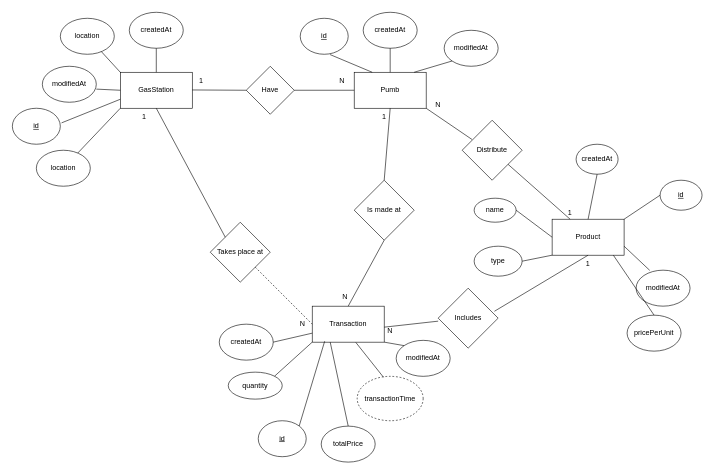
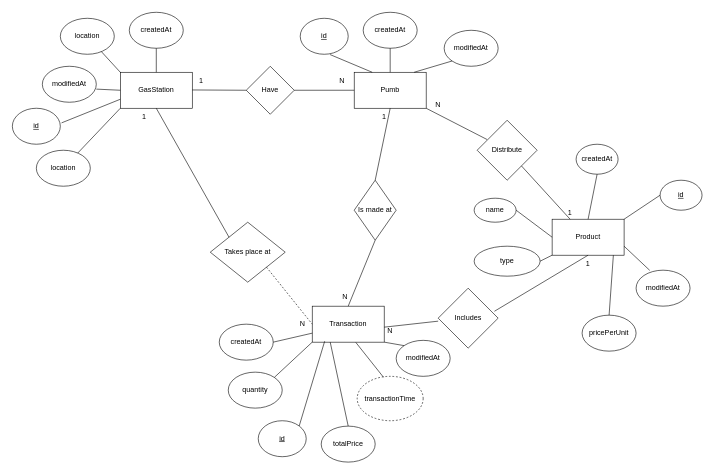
node "Distribute": moved (492, 150) -> (507, 150)
node "Is made at": size 60x60 -> 42x60
node "Takes place at": size 60x60 -> 75x60
node "type": size 48x30 -> 66x30
node "pricePerUnit": moved (654, 333) -> (609, 333)
node "quantity": size 54x27 -> 54x36
